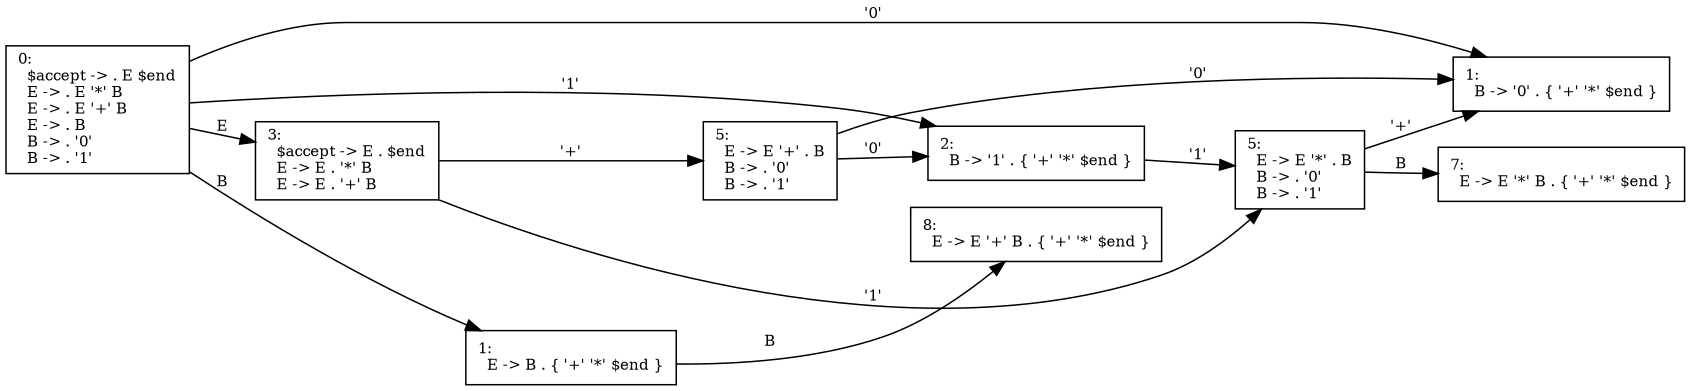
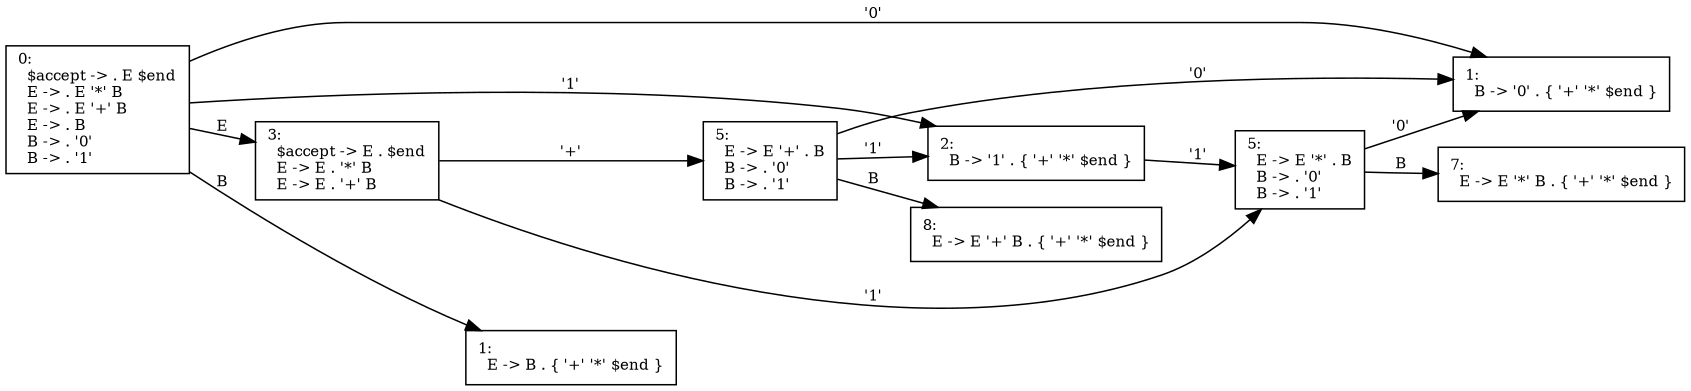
edge "5: E -> E '*' . B B -> . '0' B -> . '1'" -> "1: B -> '0' . { '+' '*' $end }": label "'+'" -> "'0'"
edge "5: E -> E '+' . B B -> . '0' B -> . '1'" -> "2: B -> '1' . { '+' '*' $end }": label "'0'" -> "'1'"
edge "1: E -> B . { '+' '*' $end }" -> "8: E -> E '+' B . { '+' '*' $end }": now "5: E -> E '+' . B B -> . '0' B -> . '1'" -> "8: E -> E '+' B . { '+' '*' $end }"
